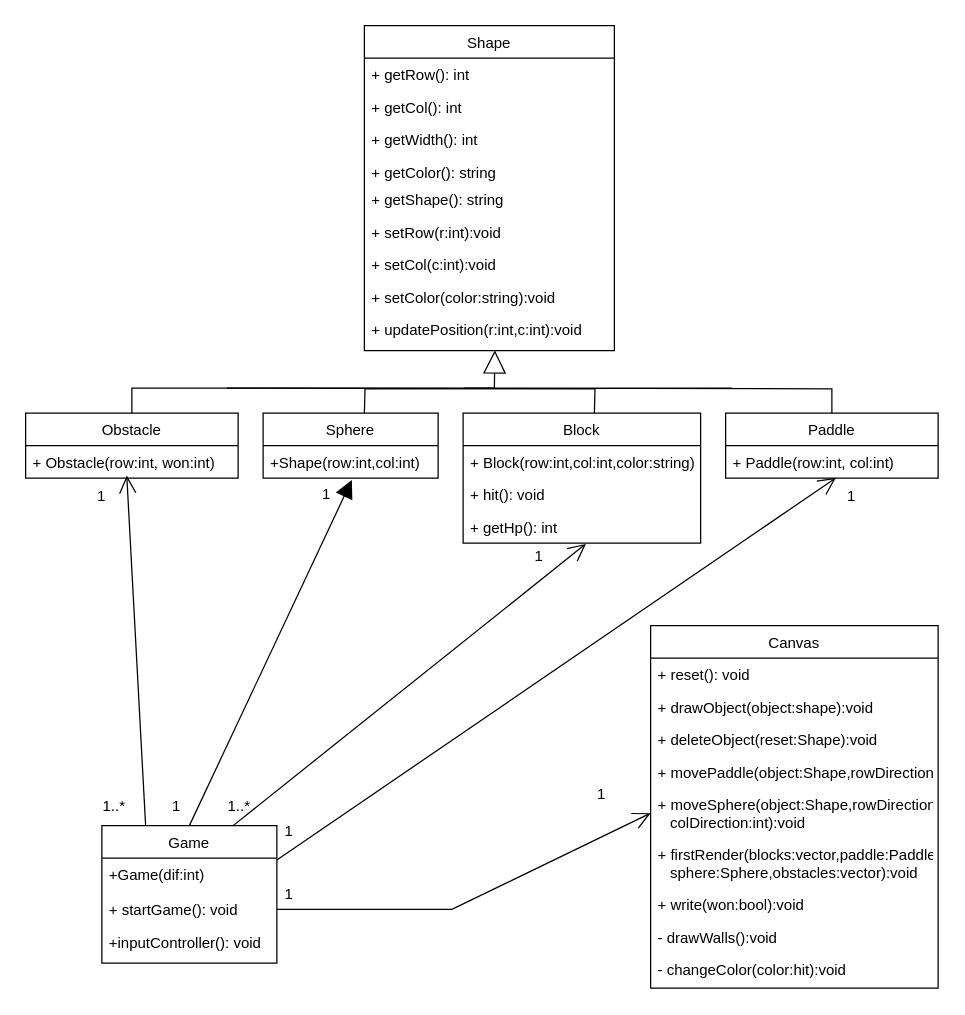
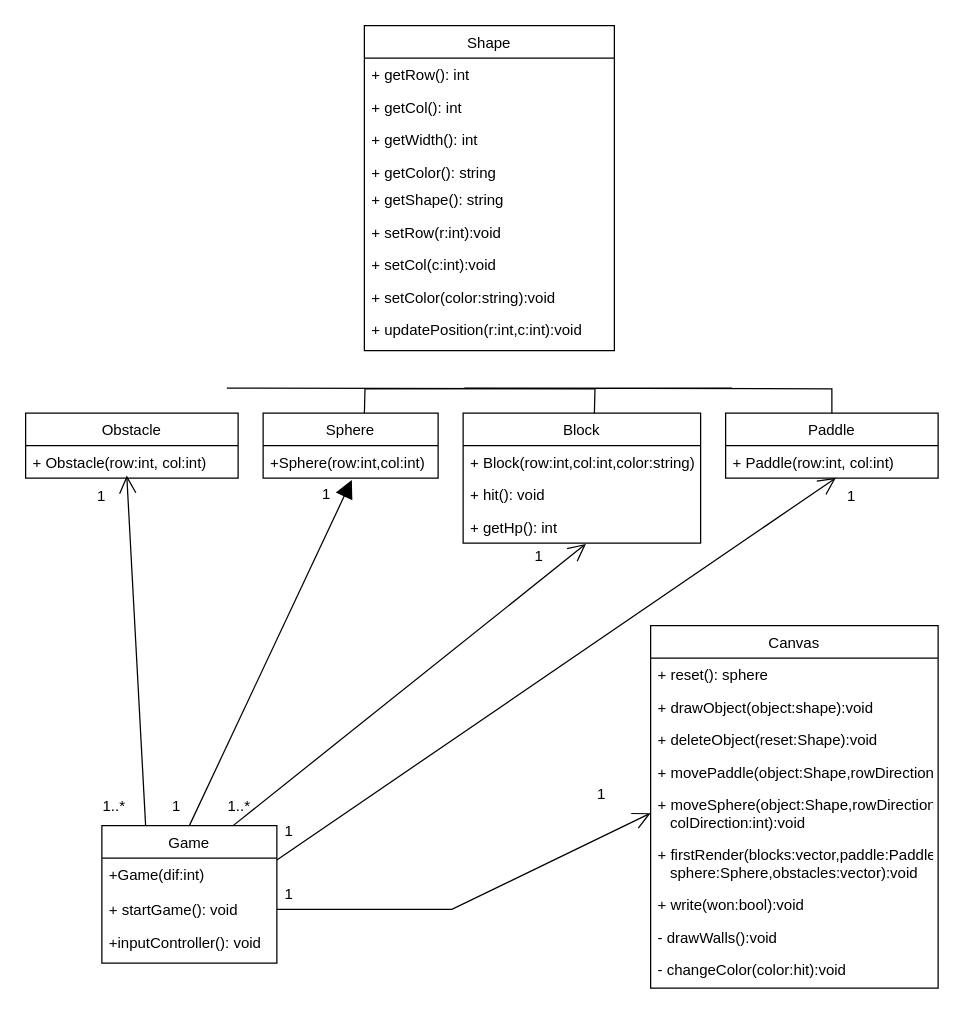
edge "Obstacle" -> "+ updatePosition(r:int,c:int):void": removed
node "+ Obstacle(row:int, won:int)": label "+ Obstacle(row:int, won:int)" -> "+ Obstacle(row:int, col:int)"
node "+Shape(row:int,col:int)": label "+Shape(row:int,col:int)" -> "+Sphere(row:int,col:int)"
node "+ reset(): void": label "+ reset(): void" -> "+ reset(): sphere"
